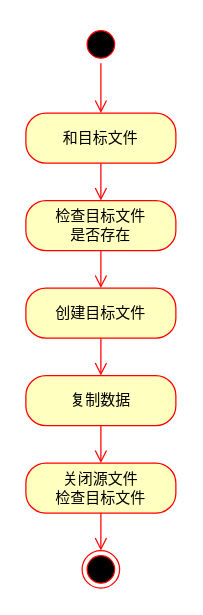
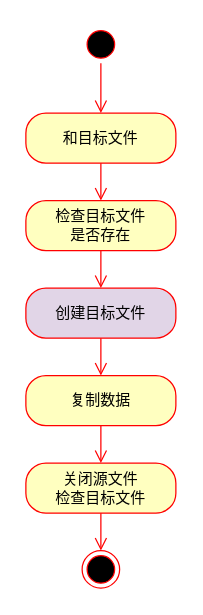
node "创建目标文件": fillcolor #ffffc0 -> #e1d5e7
